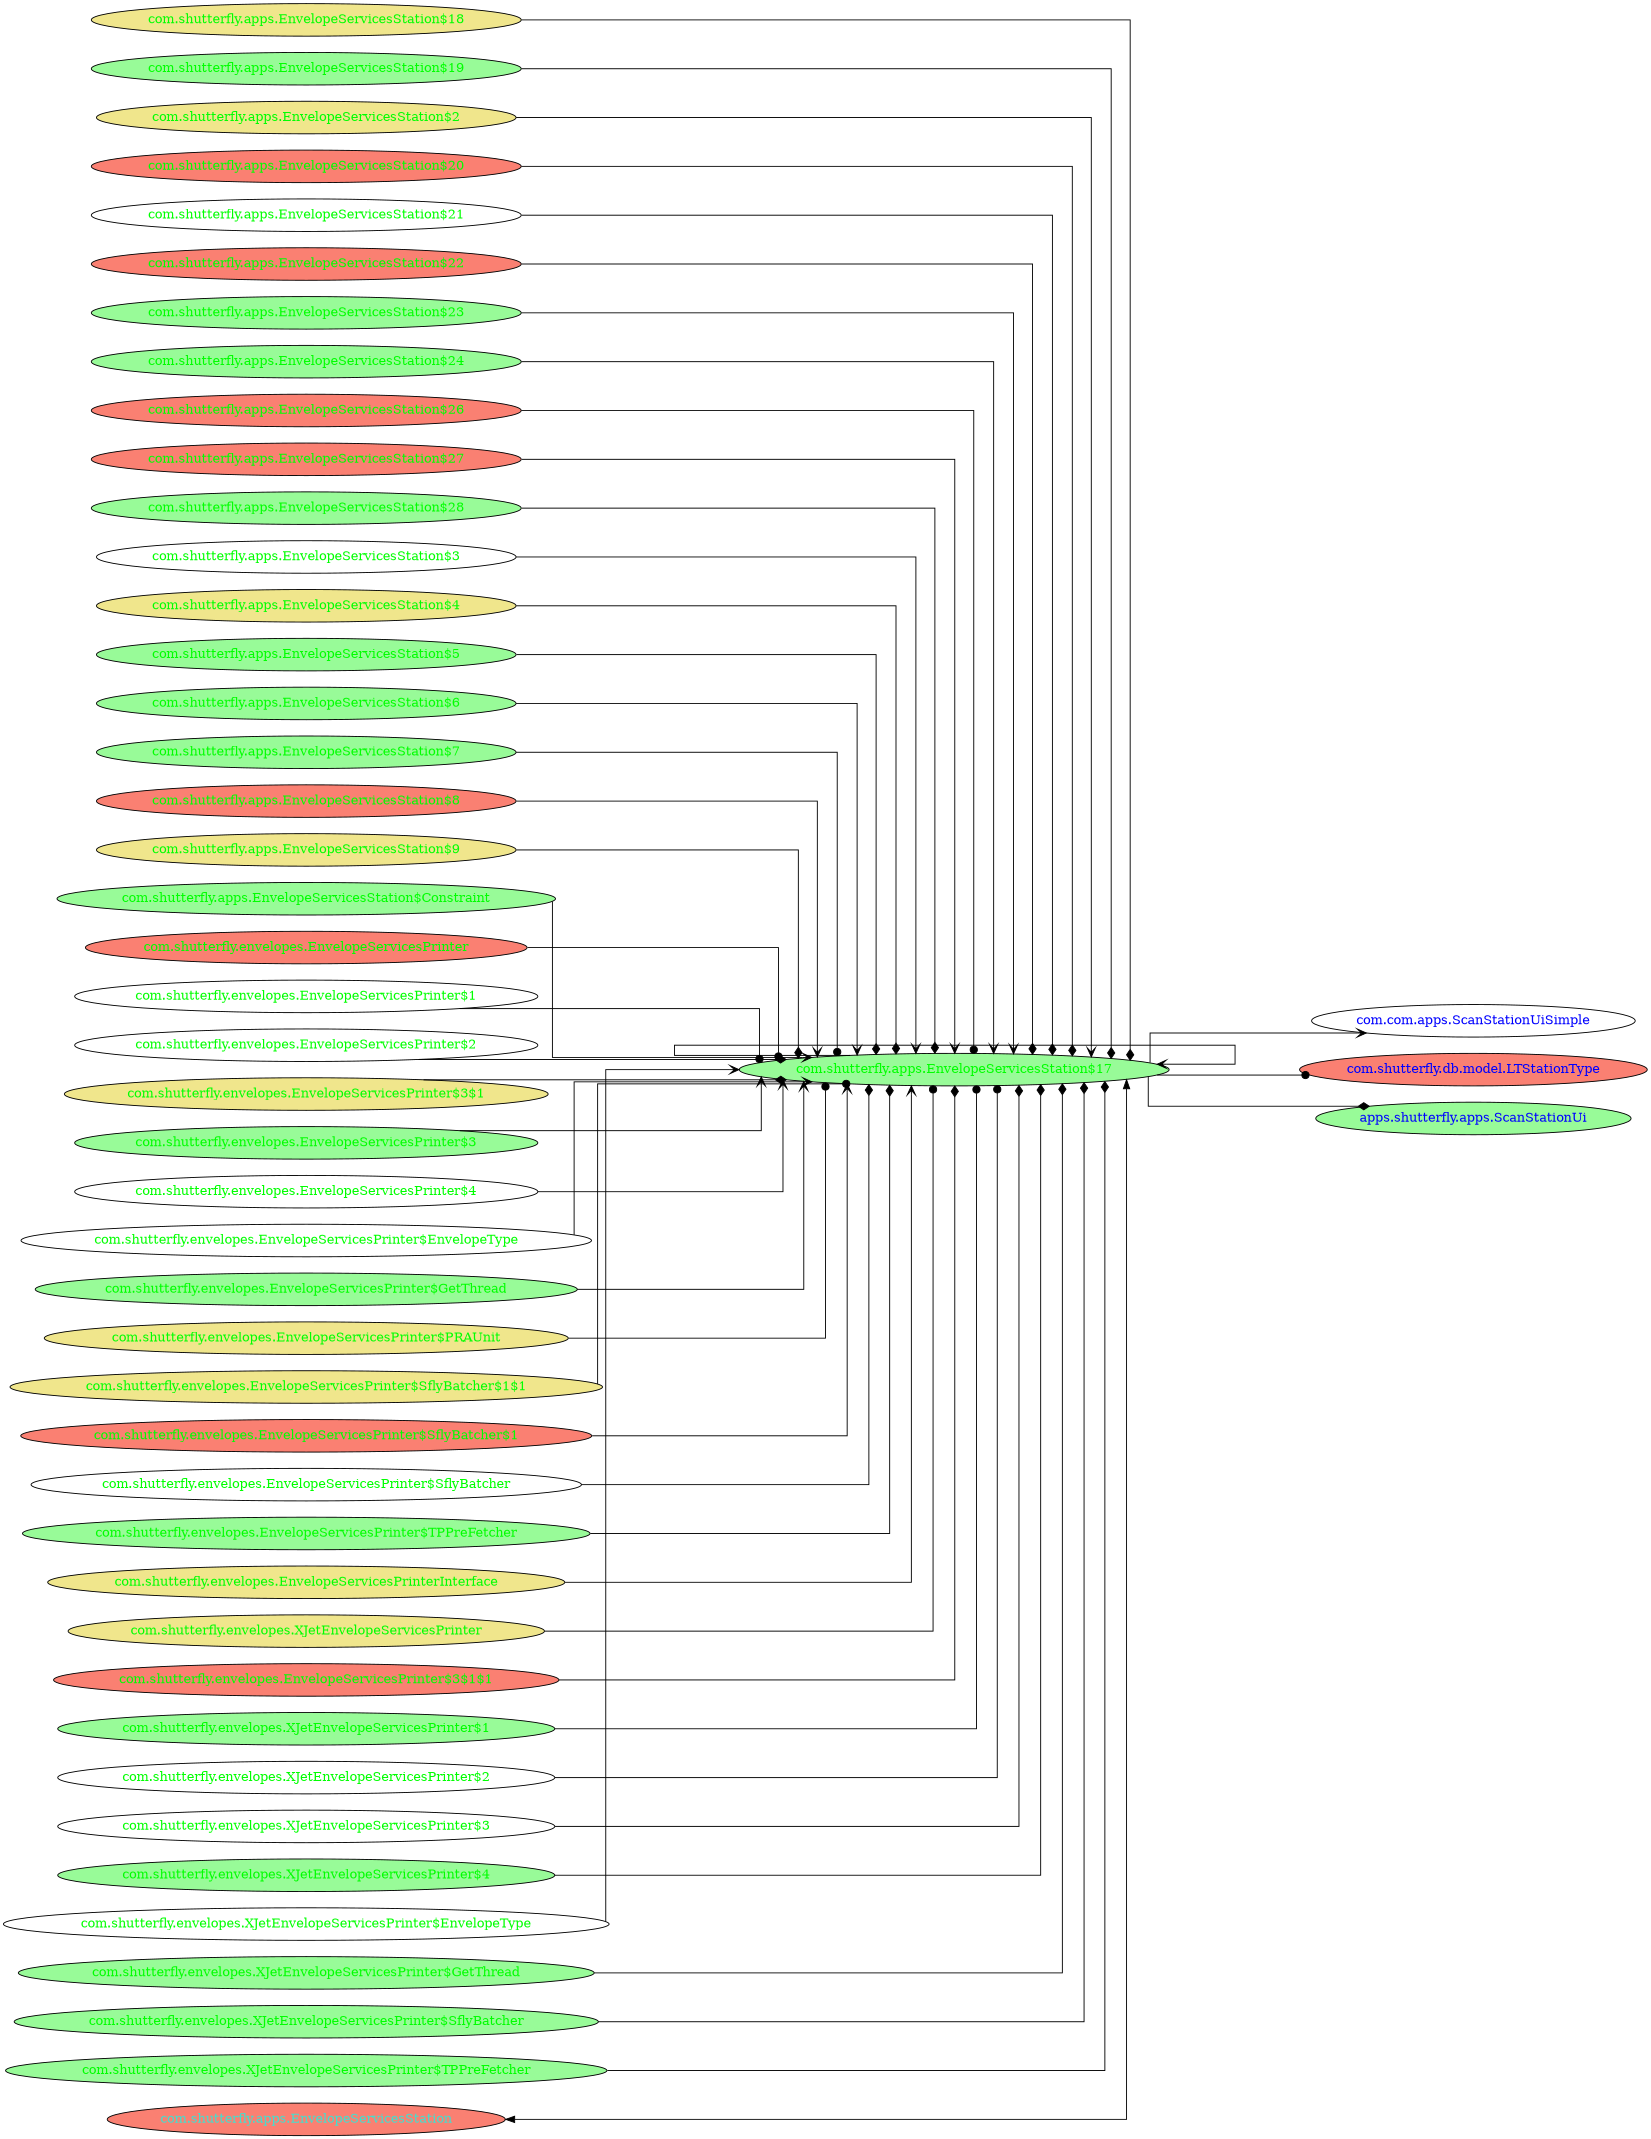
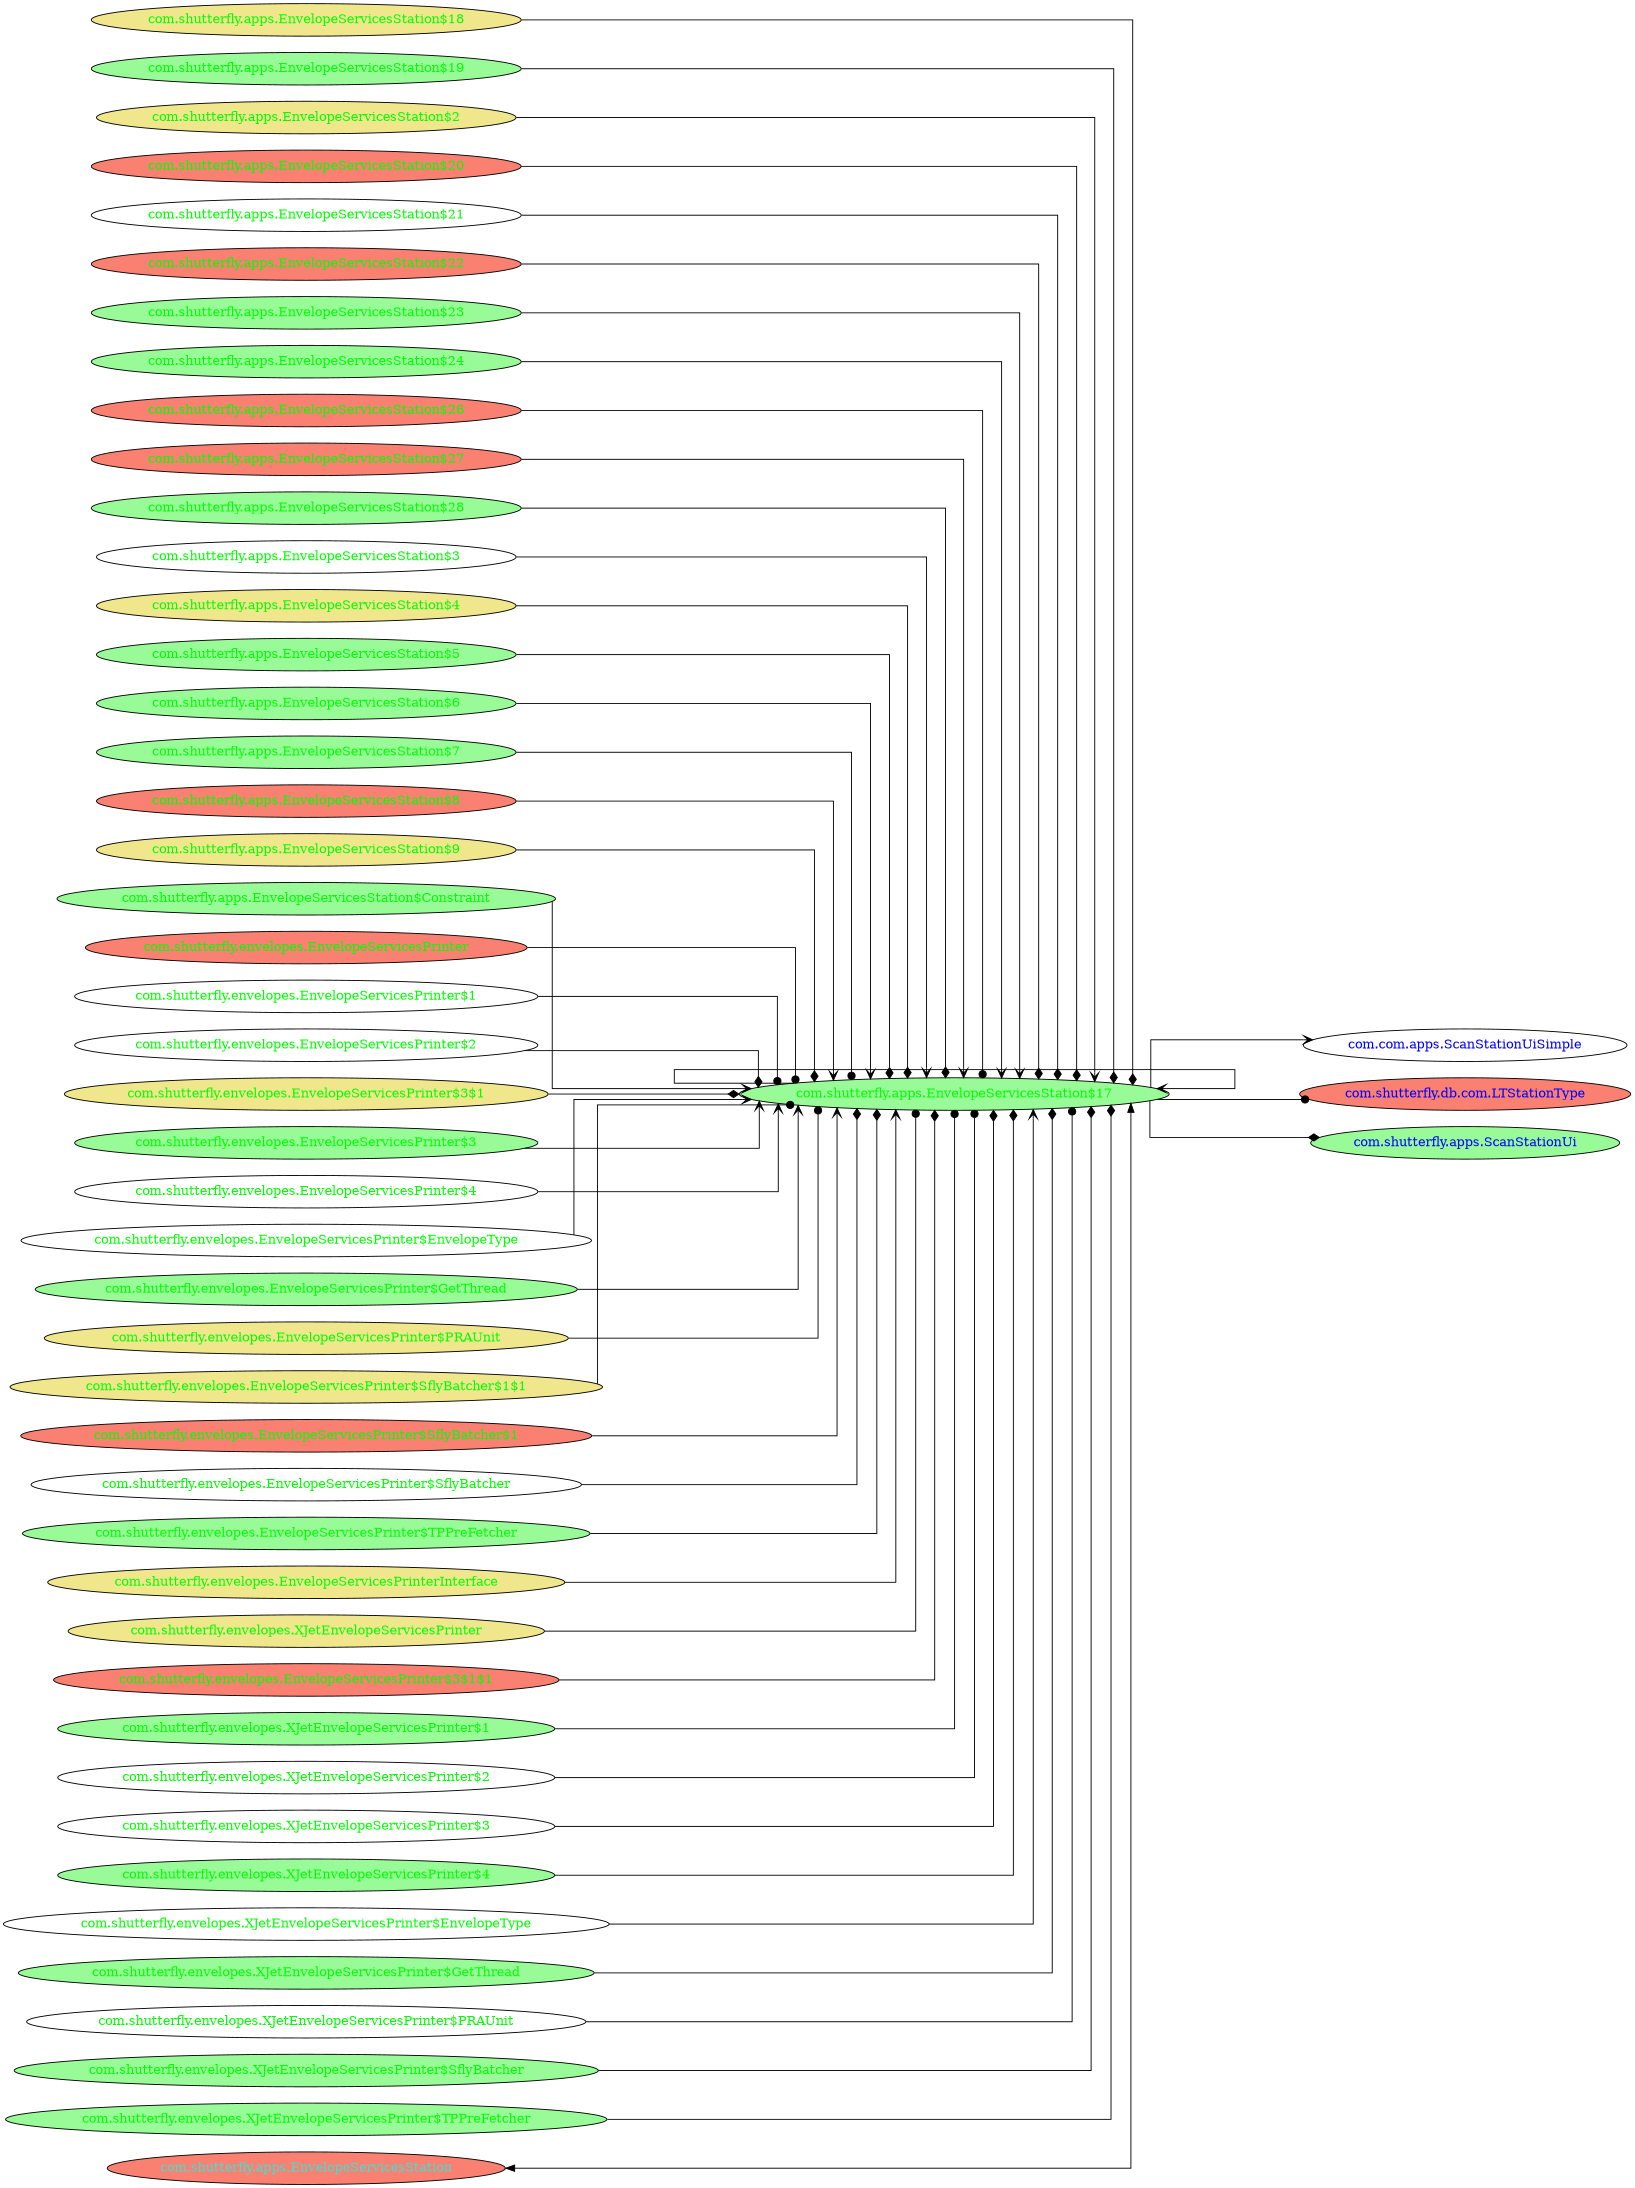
node "com.shutterfly.db.model.LTStationType": label "com.shutterfly.db.model.LTStationType" -> "com.shutterfly.db.com.LTStationType"
node "apps.shutterfly.apps.ScanStationUi": label "apps.shutterfly.apps.ScanStationUi" -> "com.shutterfly.apps.ScanStationUi"
node "com.shutterfly.envelopes.XJetEnvelopeServicesPrinter$PRAUnit": added
